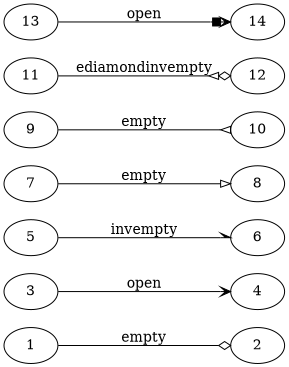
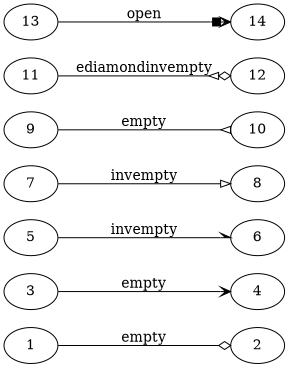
edge "7" -> "8": label "empty" -> "invempty"
edge "3" -> "4": label "open" -> "empty"
